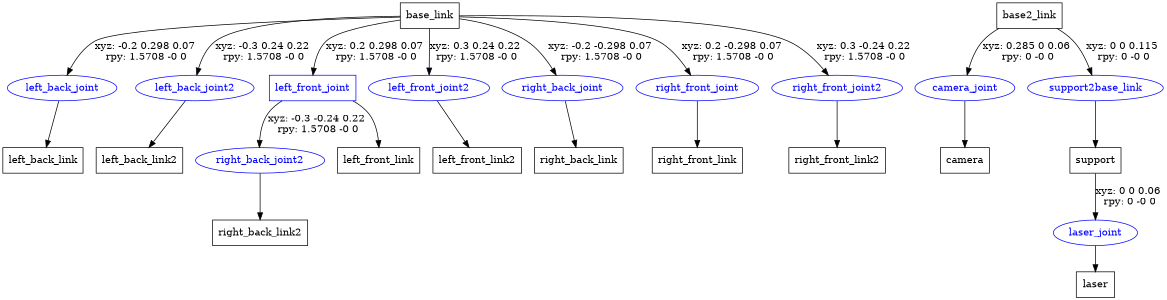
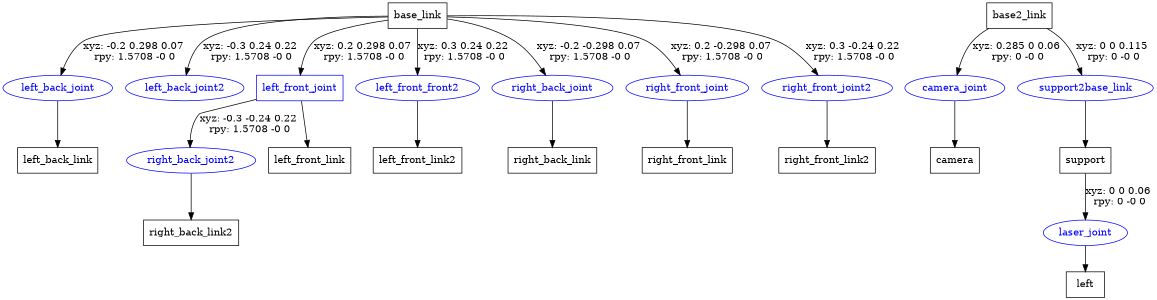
node "left_front_joint2": label "left_front_joint2" -> "left_front_front2"
node "left_back_link2": removed
node "laser": label "laser" -> "left"
